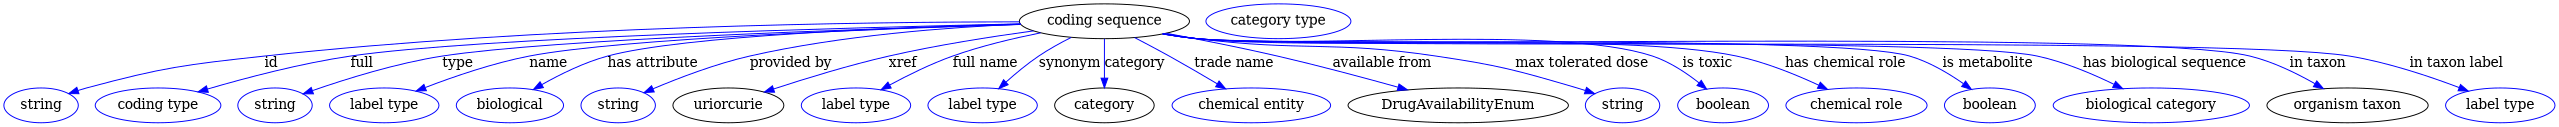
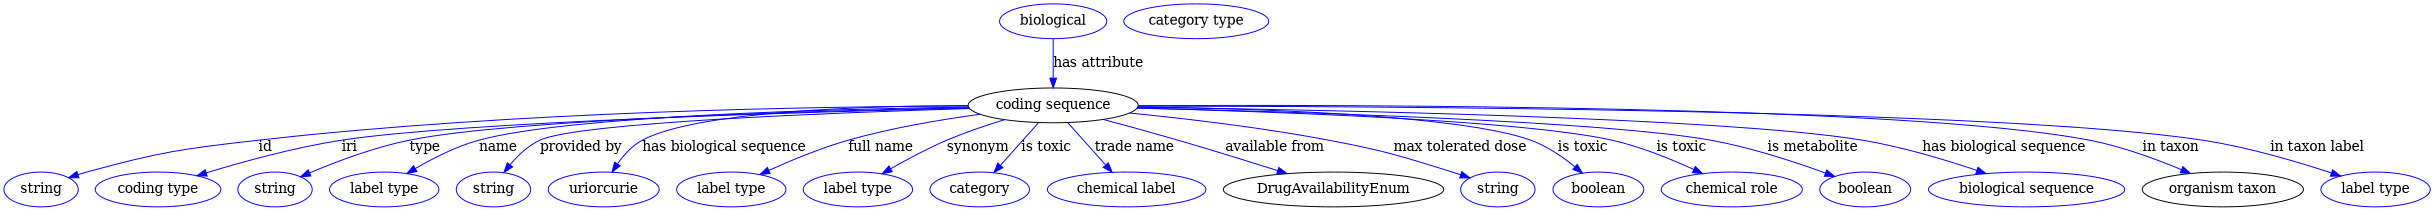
edge "coding sequence" -> "biological": reversed
edge "coding sequence" -> "coding type": label "full" -> "iri"
edge "coding sequence" -> "uriorcurie": label "xref" -> "has biological sequence"
edge "coding sequence" -> "category": label "category" -> "is toxic"
edge "coding sequence" -> "chemical role": label "has chemical role" -> "is toxic"
node "uriorcurie": color black -> blue
node "category": color black -> blue
node "chemical entity": label "chemical entity" -> "chemical label"
node "biological category": label "biological category" -> "biological sequence"
